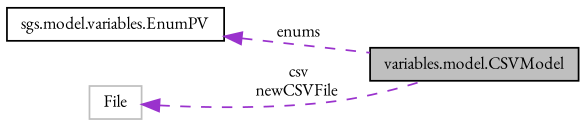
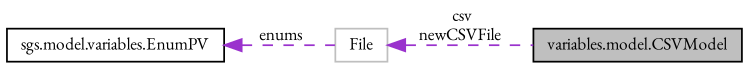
edge "variables.model.CSVModel" -> "sgs.model.variables.EnumPV": now "File" -> "sgs.model.variables.EnumPV"
